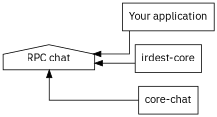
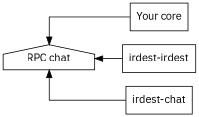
node "Your application": label "Your application" -> "Your core"
node "irdest-core": label "irdest-core" -> "irdest-irdest"
node "core-chat": label "core-chat" -> "irdest-chat"
